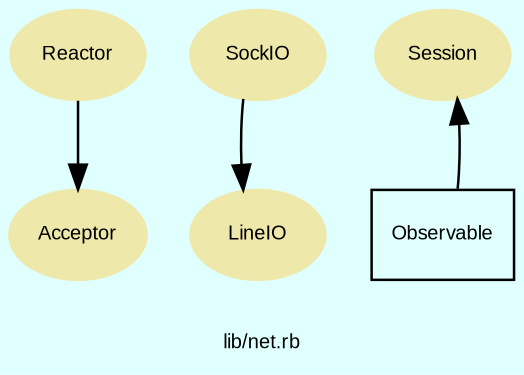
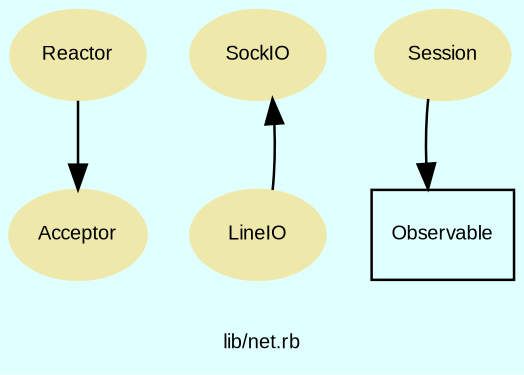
edge "SockIO" -> "LineIO": reversed
edge "Observable" -> "Session": reversed
